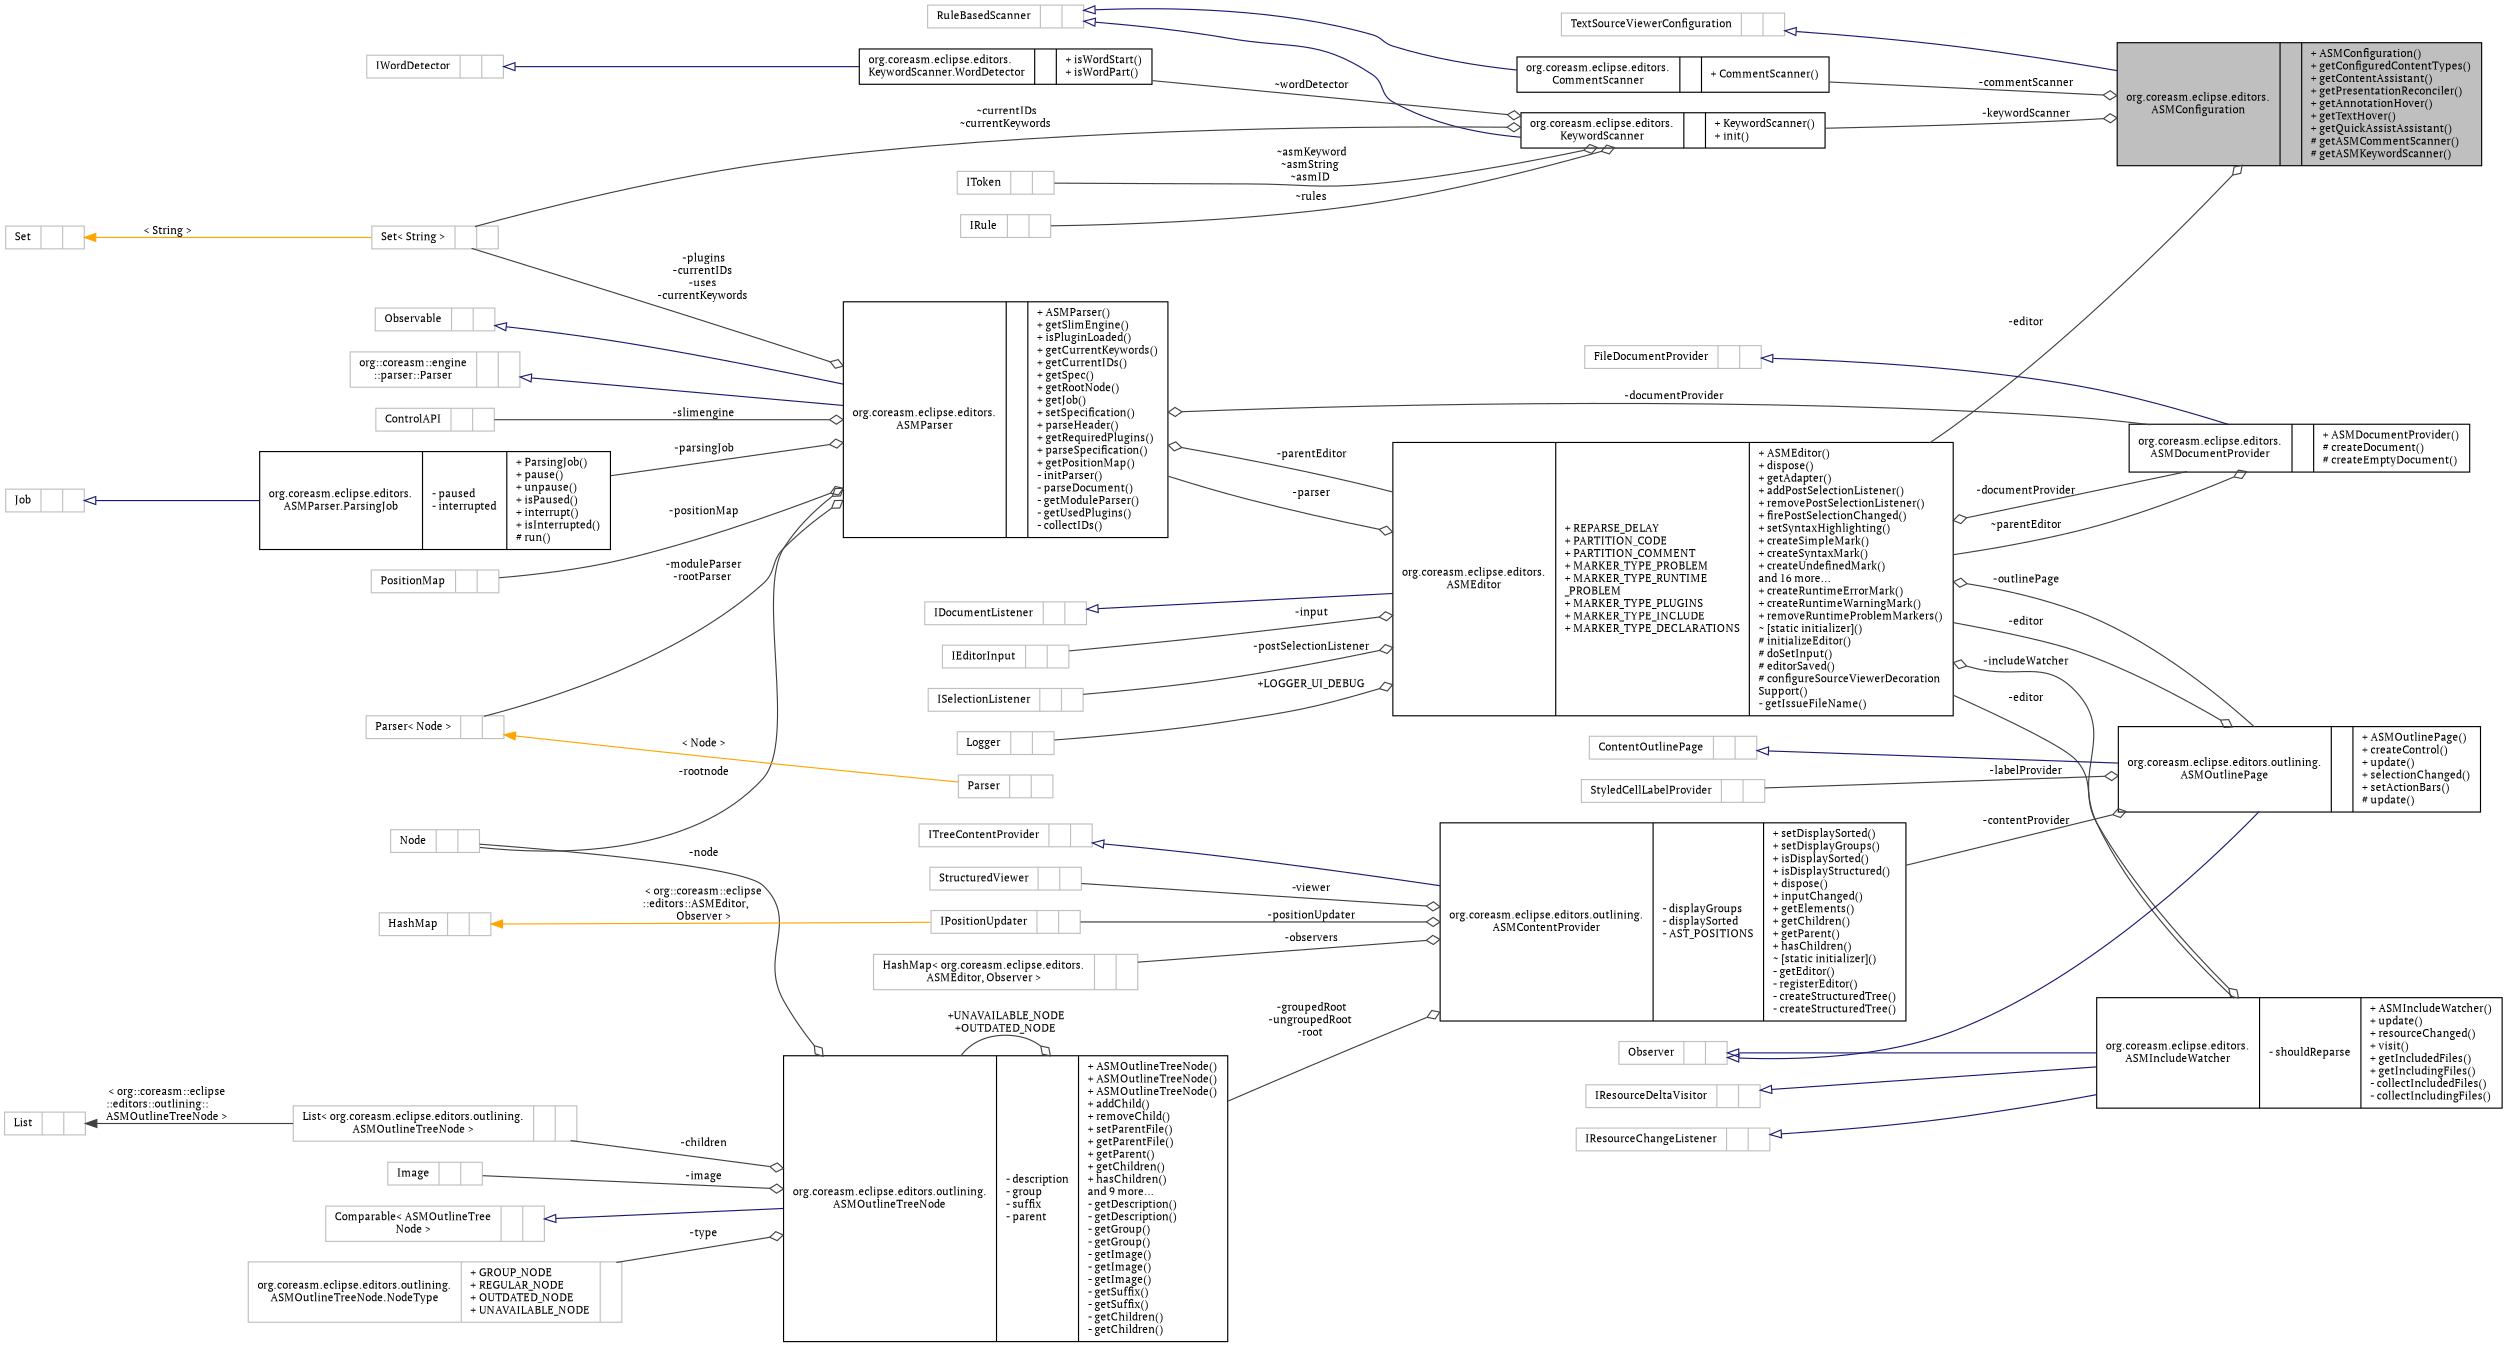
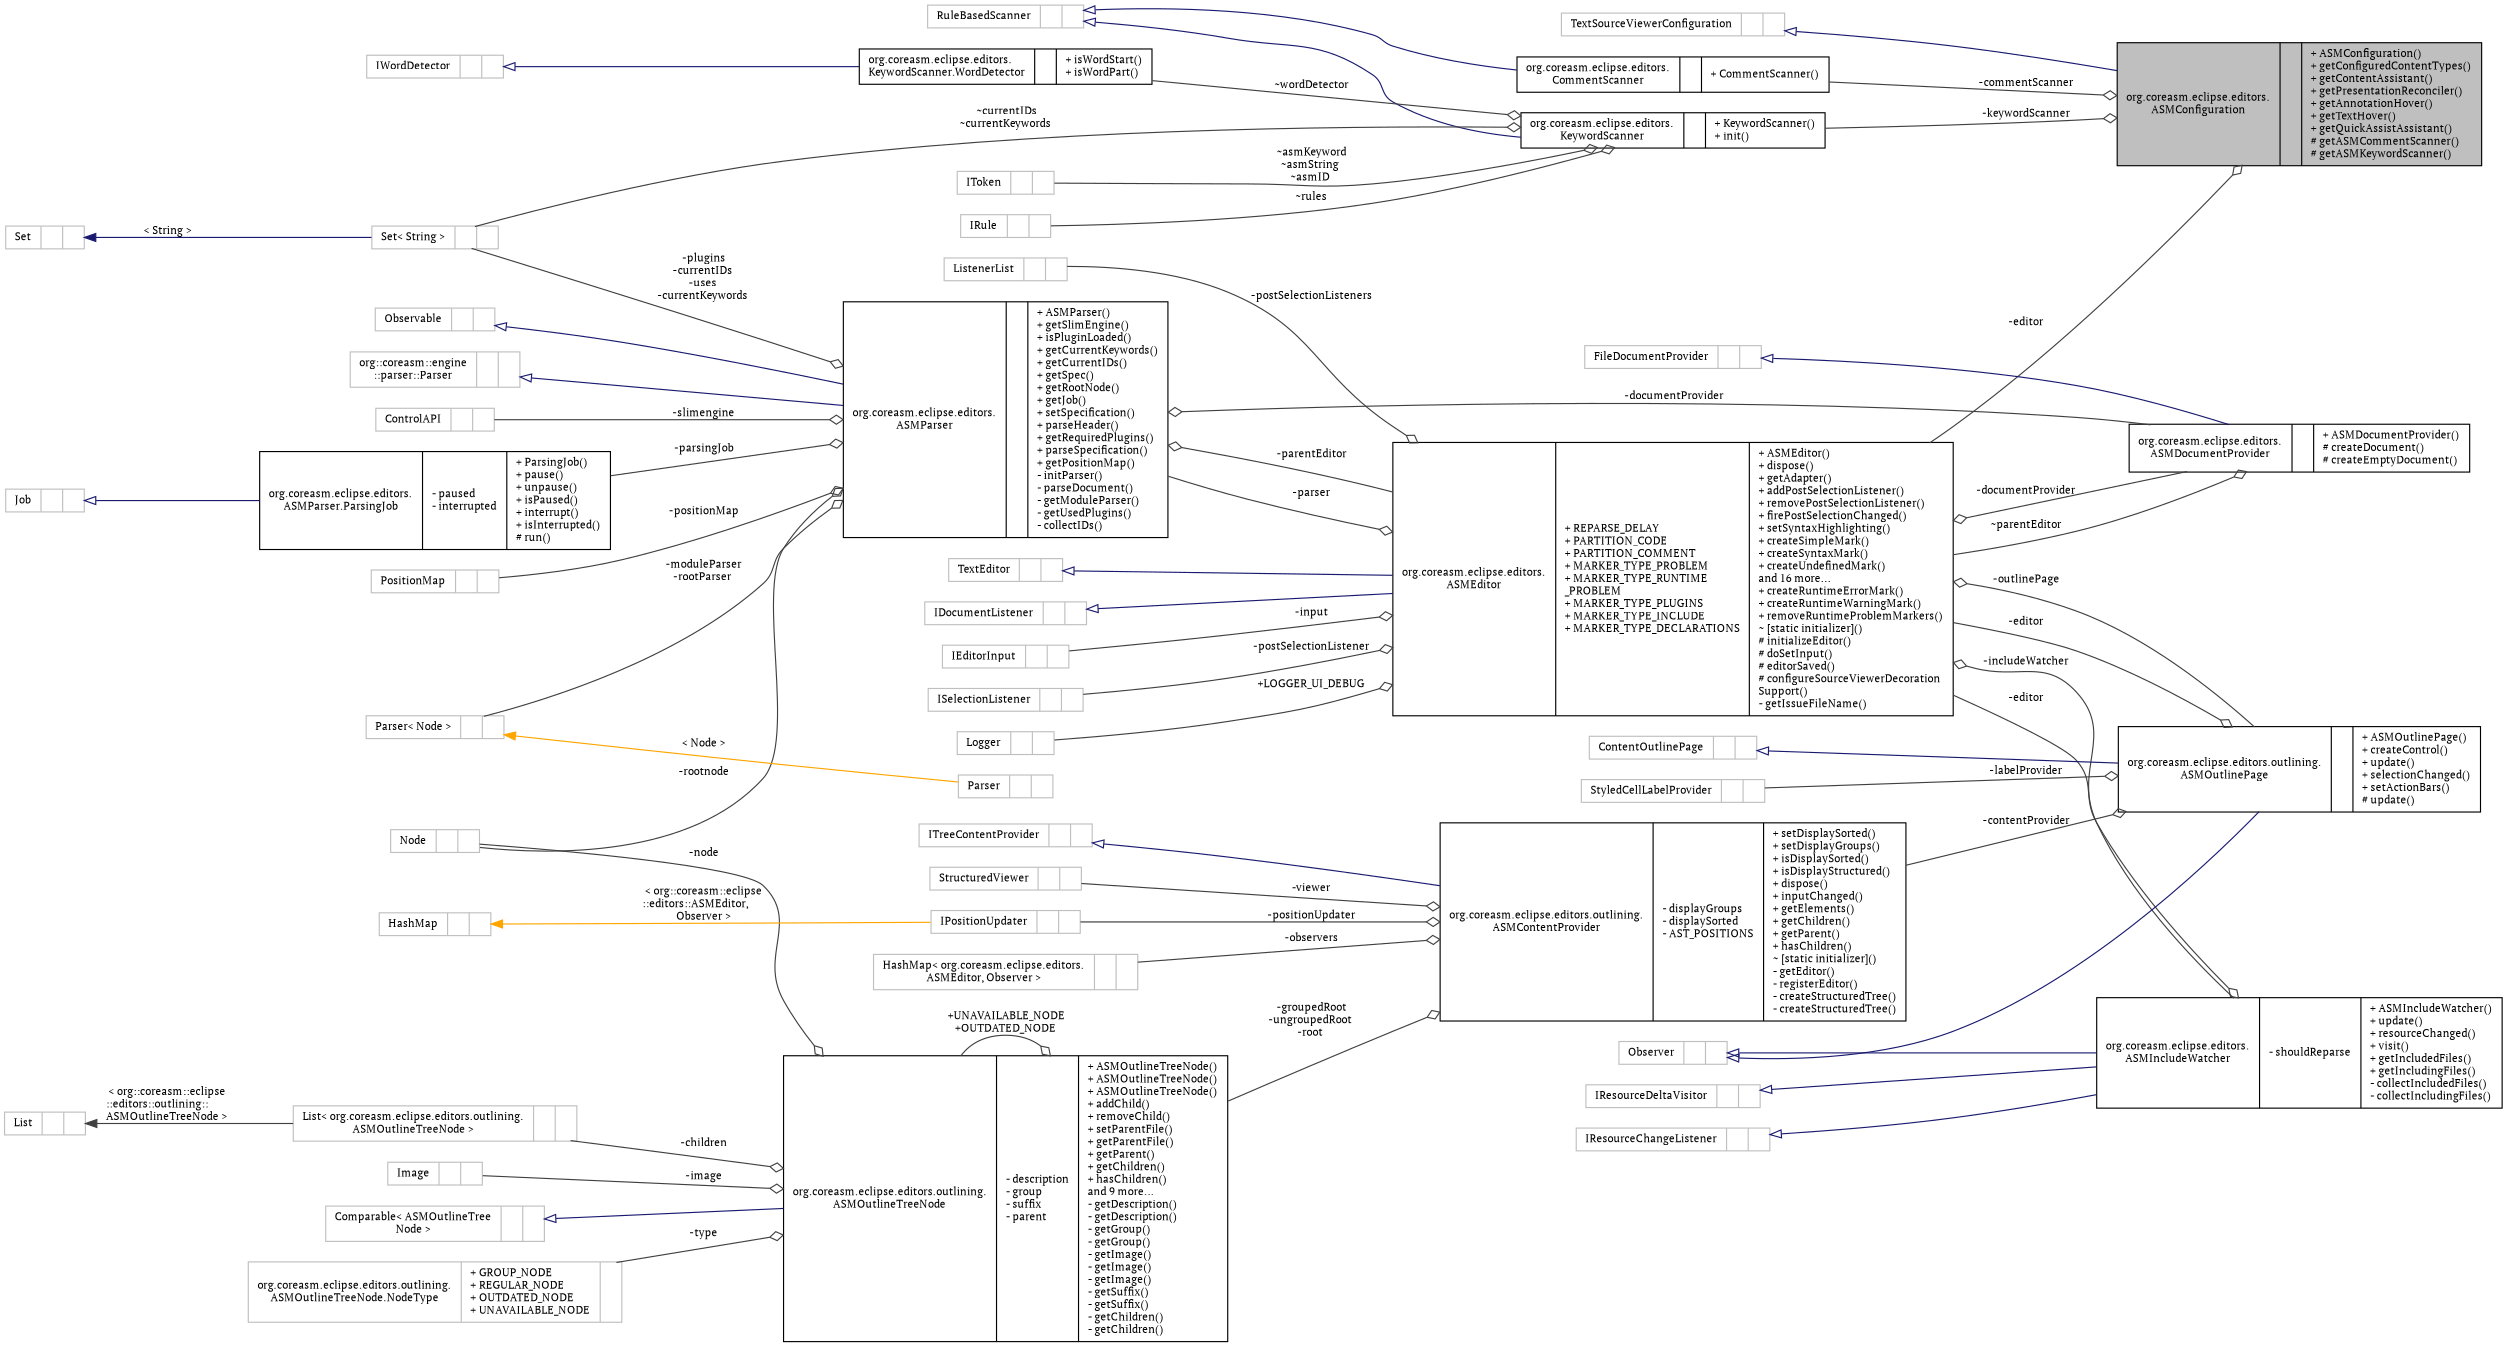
edge "Set< String >" -> "Set": color orange -> midnightblue
node "ListenerList": added
node "TextEditor": added
